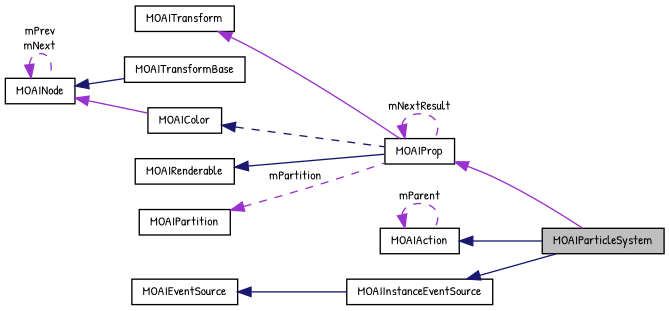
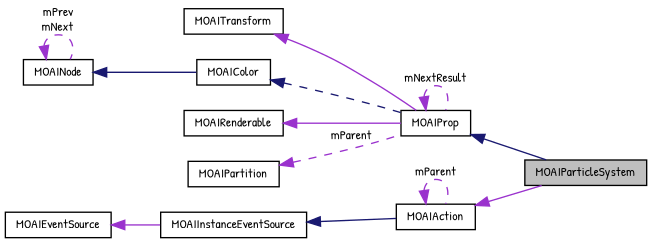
node "MOAITransformBase": removed
edge "MOAIColor" -> "MOAINode": color darkorchid3 -> midnightblue
edge "MOAIProp" -> "MOAIRenderable": color midnightblue -> darkorchid3
edge "MOAIProp" -> "MOAIPartition": label "mPartition" -> "mParent"
edge "MOAIParticleSystem" -> "MOAIProp": color darkorchid3 -> midnightblue
edge "MOAIParticleSystem" -> "MOAIAction": color midnightblue -> darkorchid3
edge "MOAIParticleSystem" -> "MOAIInstanceEventSource": now "MOAIAction" -> "MOAIInstanceEventSource"
edge "MOAIInstanceEventSource" -> "MOAIEventSource": color midnightblue -> darkorchid3
